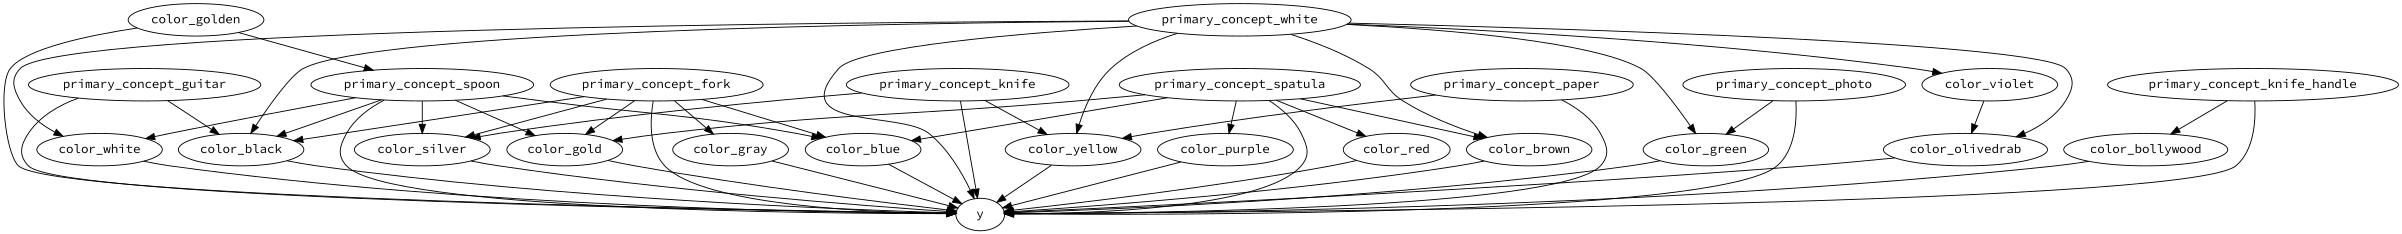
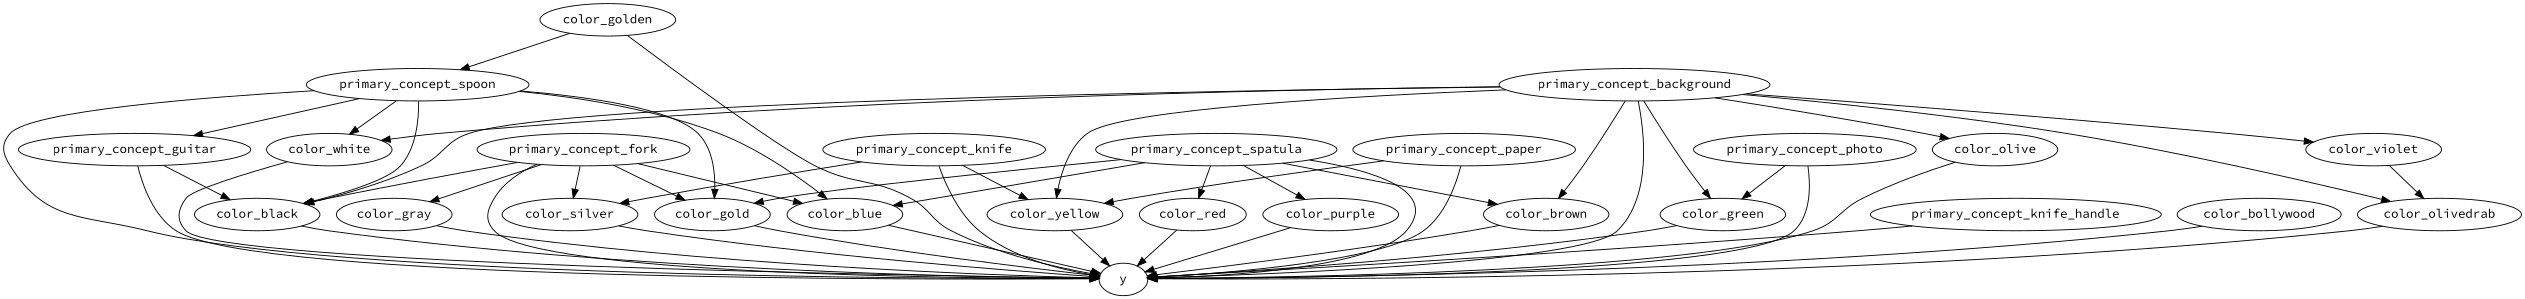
node "primary_concept_white": label "primary_concept_white" -> "primary_concept_background"
edge "primary_concept_spoon" -> "color_silver": now "primary_concept_spoon" -> "primary_concept_guitar"
edge "primary_concept_knife_handle" -> "color_bollywood": removed
node "color_olive": added
